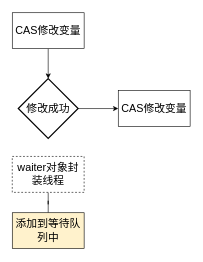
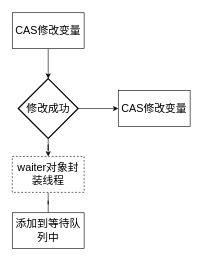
edge "修改成功" -> "waiter对象封装线程": added
node "添加到等待队列中": fillcolor #fff2cc -> #ffffff
